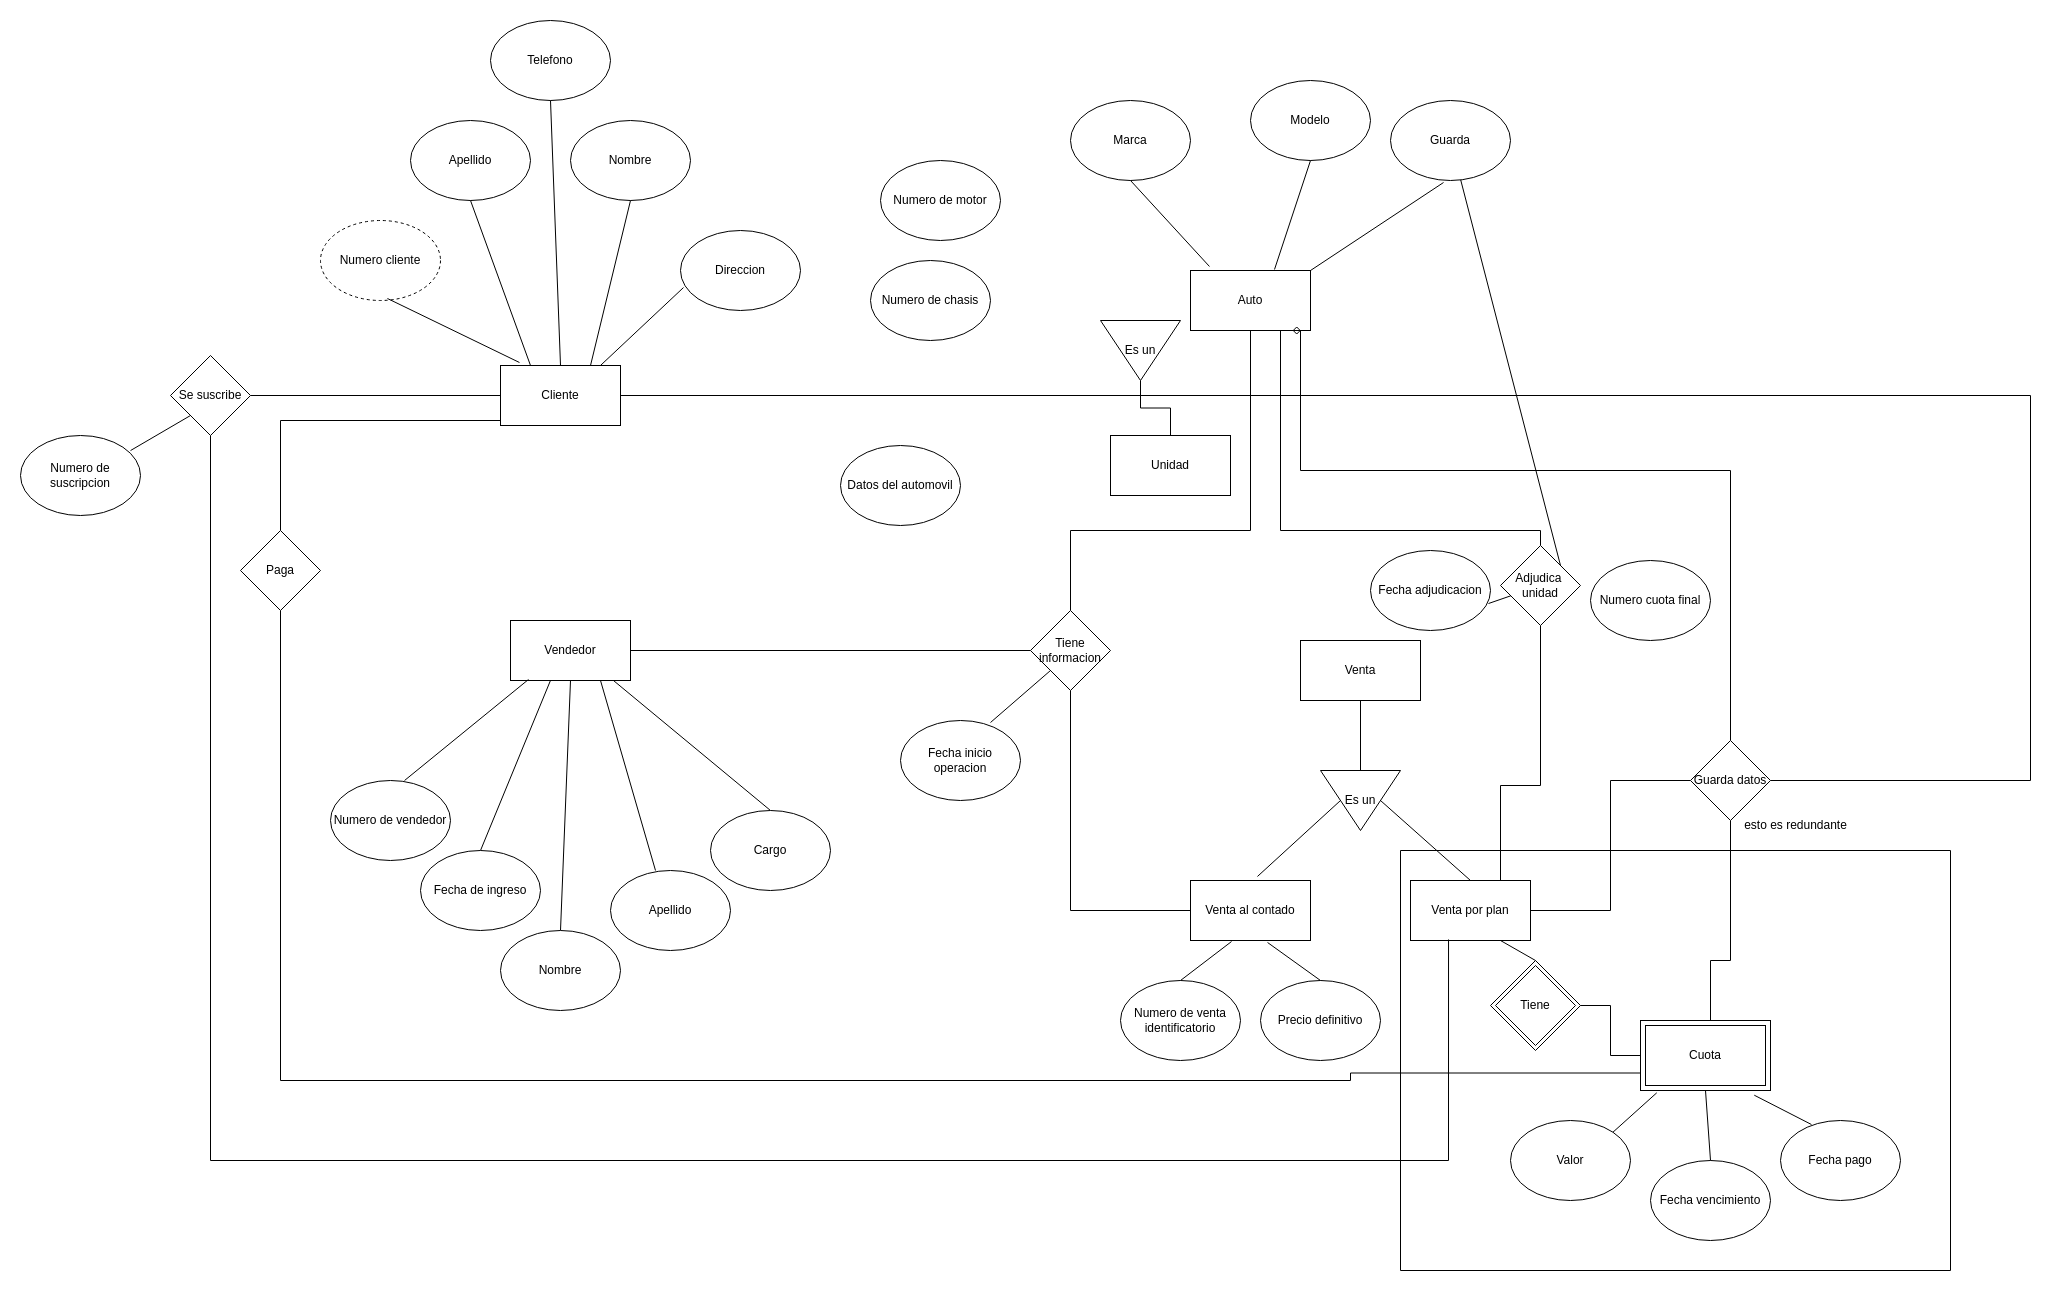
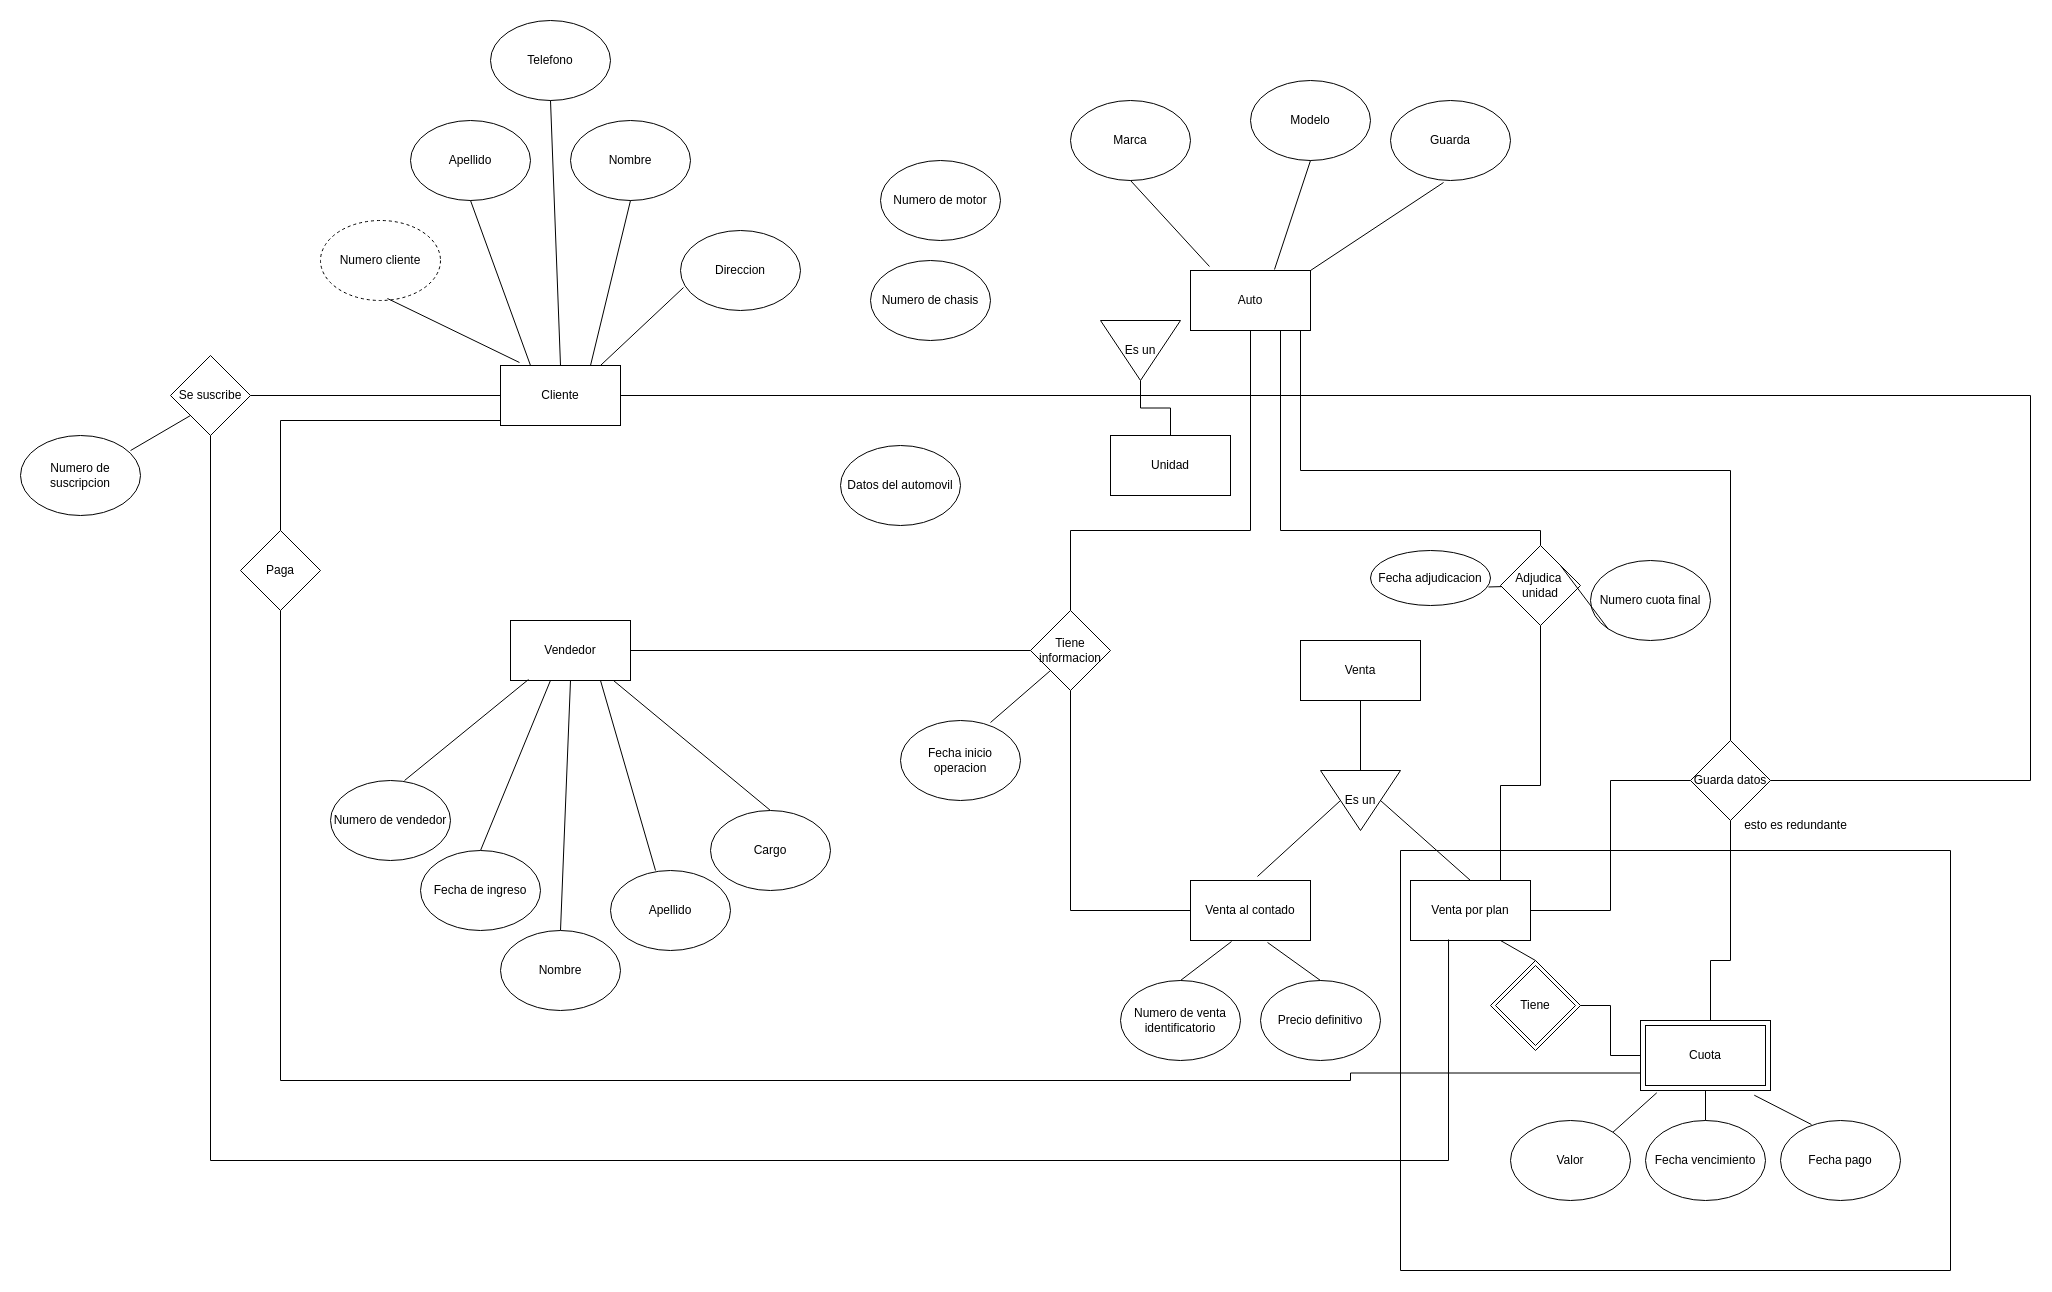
edge "Guarda datos" -> "Auto": arrowhead diamond -> none
edge "Guarda" -- "Adjudica unidad": now "Numero cuota final" -- "Adjudica unidad"
node "Fecha adjudicacion": size 120x80 -> 120x55
node "Fecha vencimiento": moved (1711, 1201) -> (1706, 1161)
